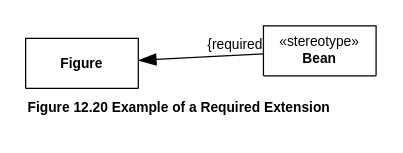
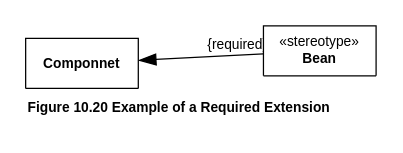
node "Figure": label "Figure" -> "Componnet"
node "Figure 12.20 Example of a Required Extension": label "Figure 12.20 Example of a Required Extension" -> "Figure 10.20 Example of a Required Extension"
